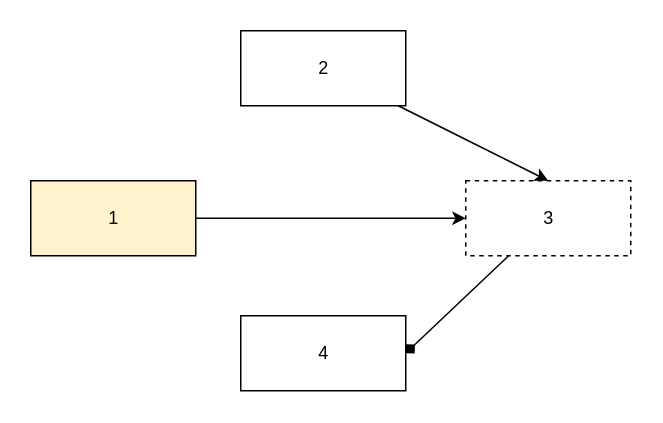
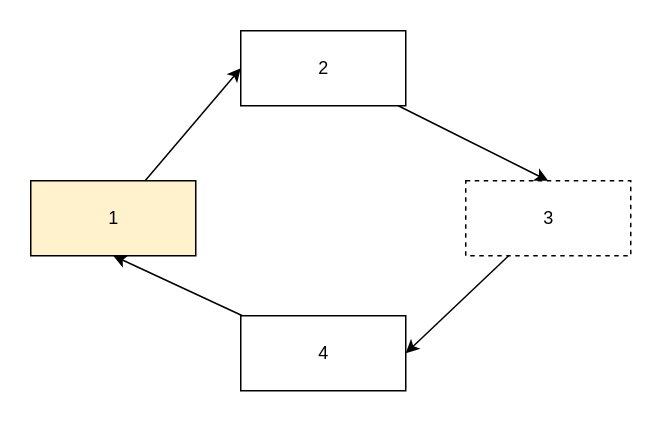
edge "1" -> "3": now "1" -> "2"
edge "4" -> "1": added
edge "3" -> "4": arrowhead diamond -> classic
